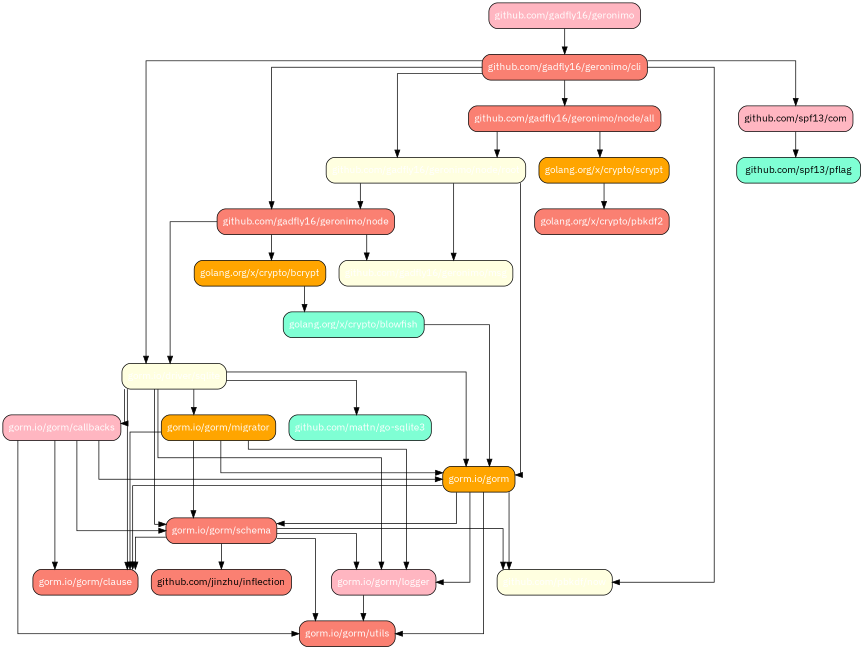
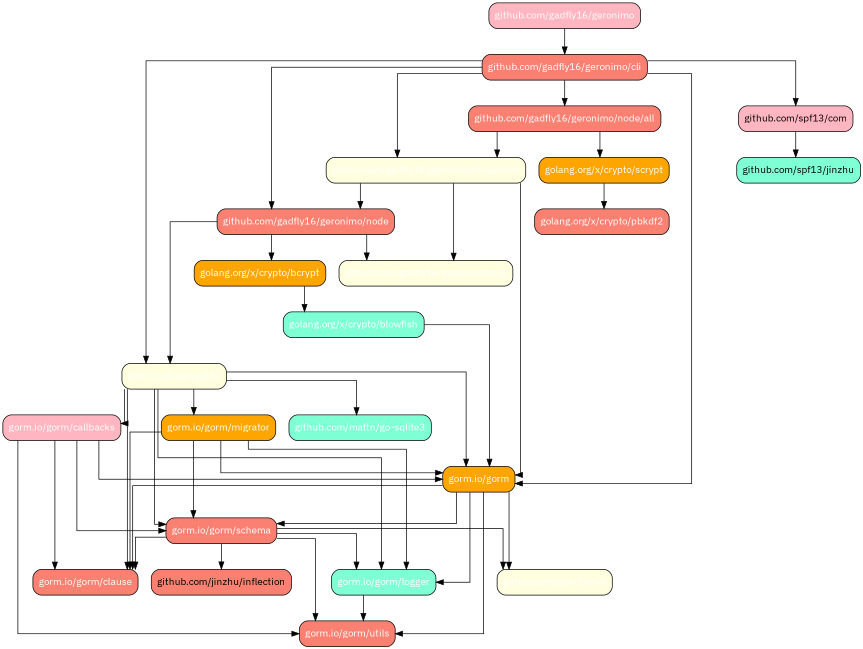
node "github.com/spf13/pflag": label "github.com/spf13/pflag" -> "github.com/spf13/jinzhu"
edge "github.com/gadfly16/geronimo/cli" -> "github.com/pbkdf/now": now "github.com/gadfly16/geronimo/cli" -> "gorm.io/gorm"
node "gorm.io/gorm/logger": fillcolor lightpink -> aquamarine
